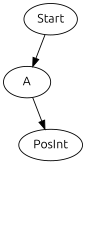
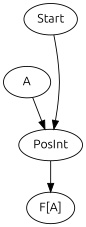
edge "Start" -> "A": now "Start" -> "PosInt"
node "F[A]": added
